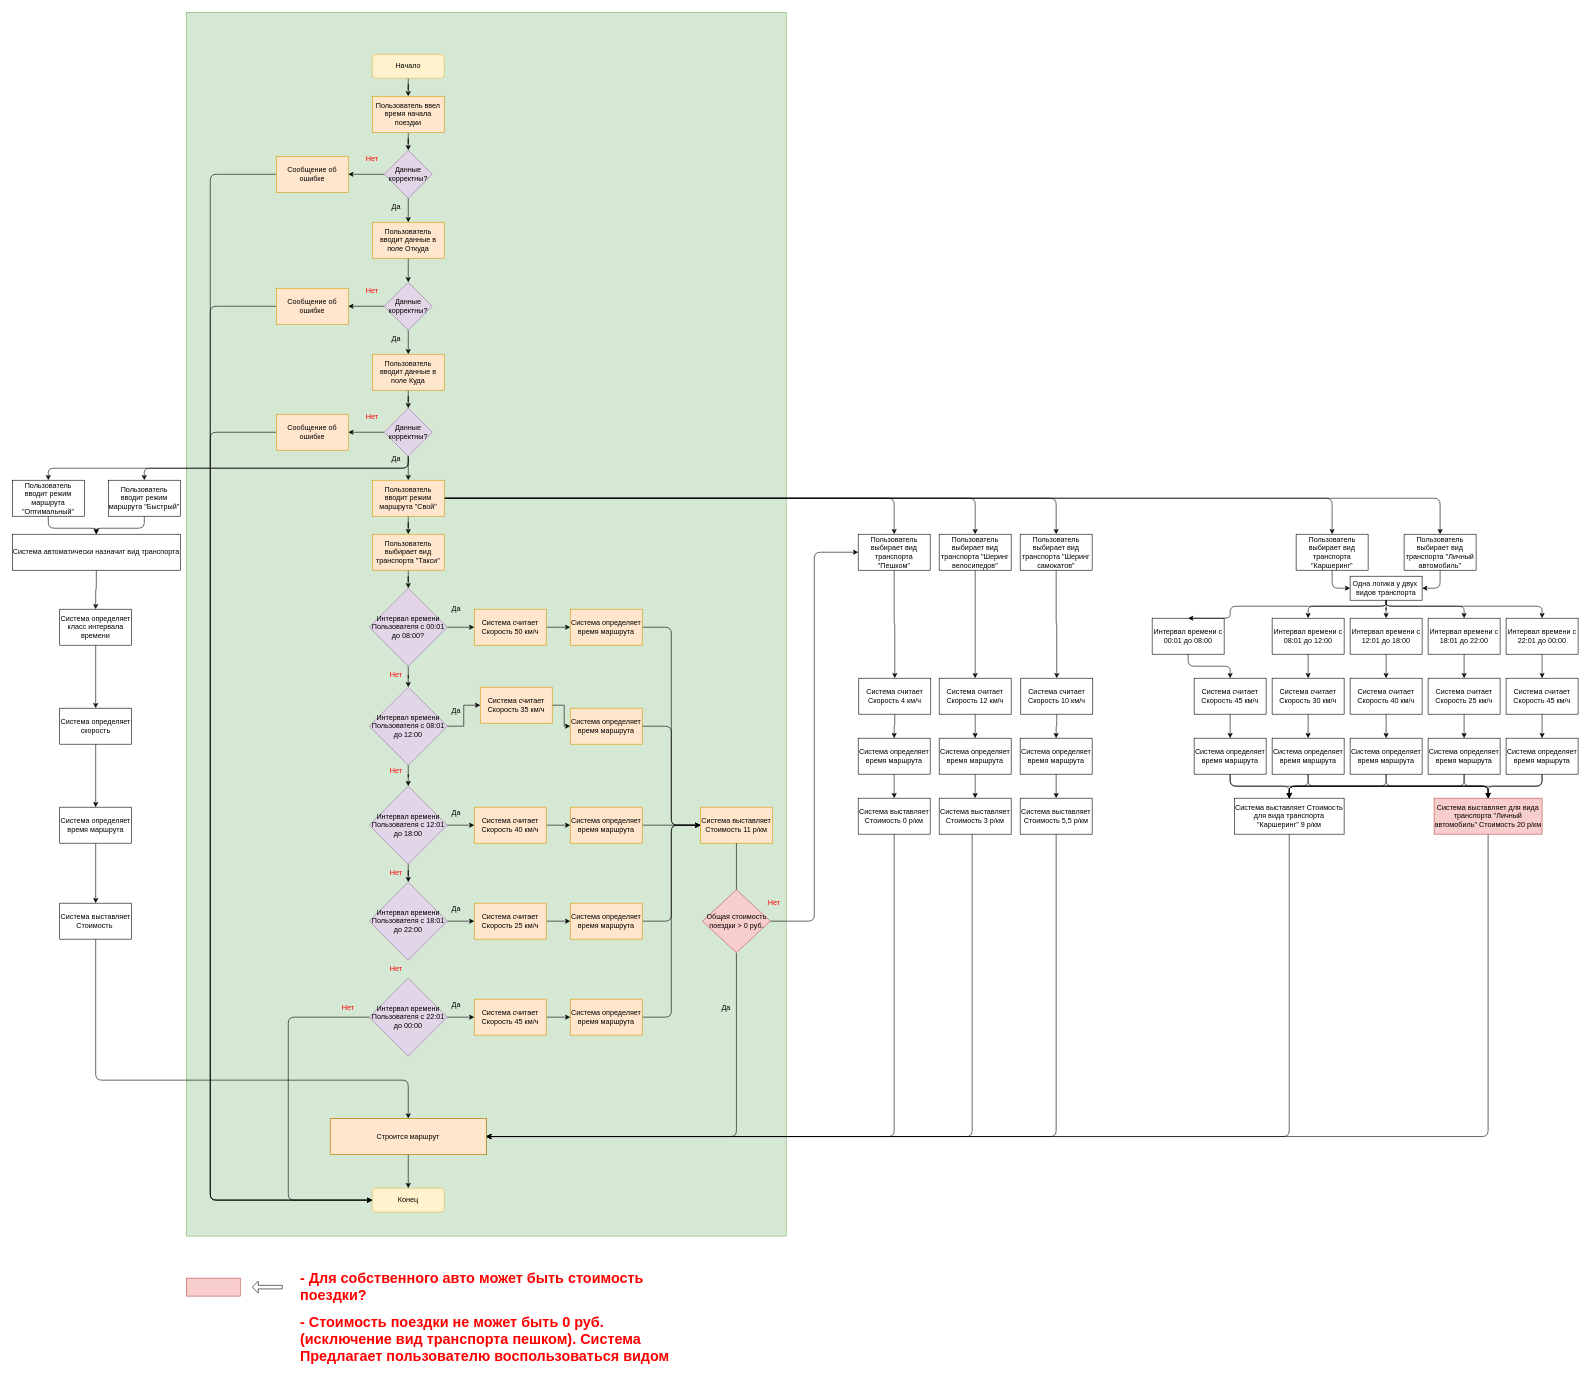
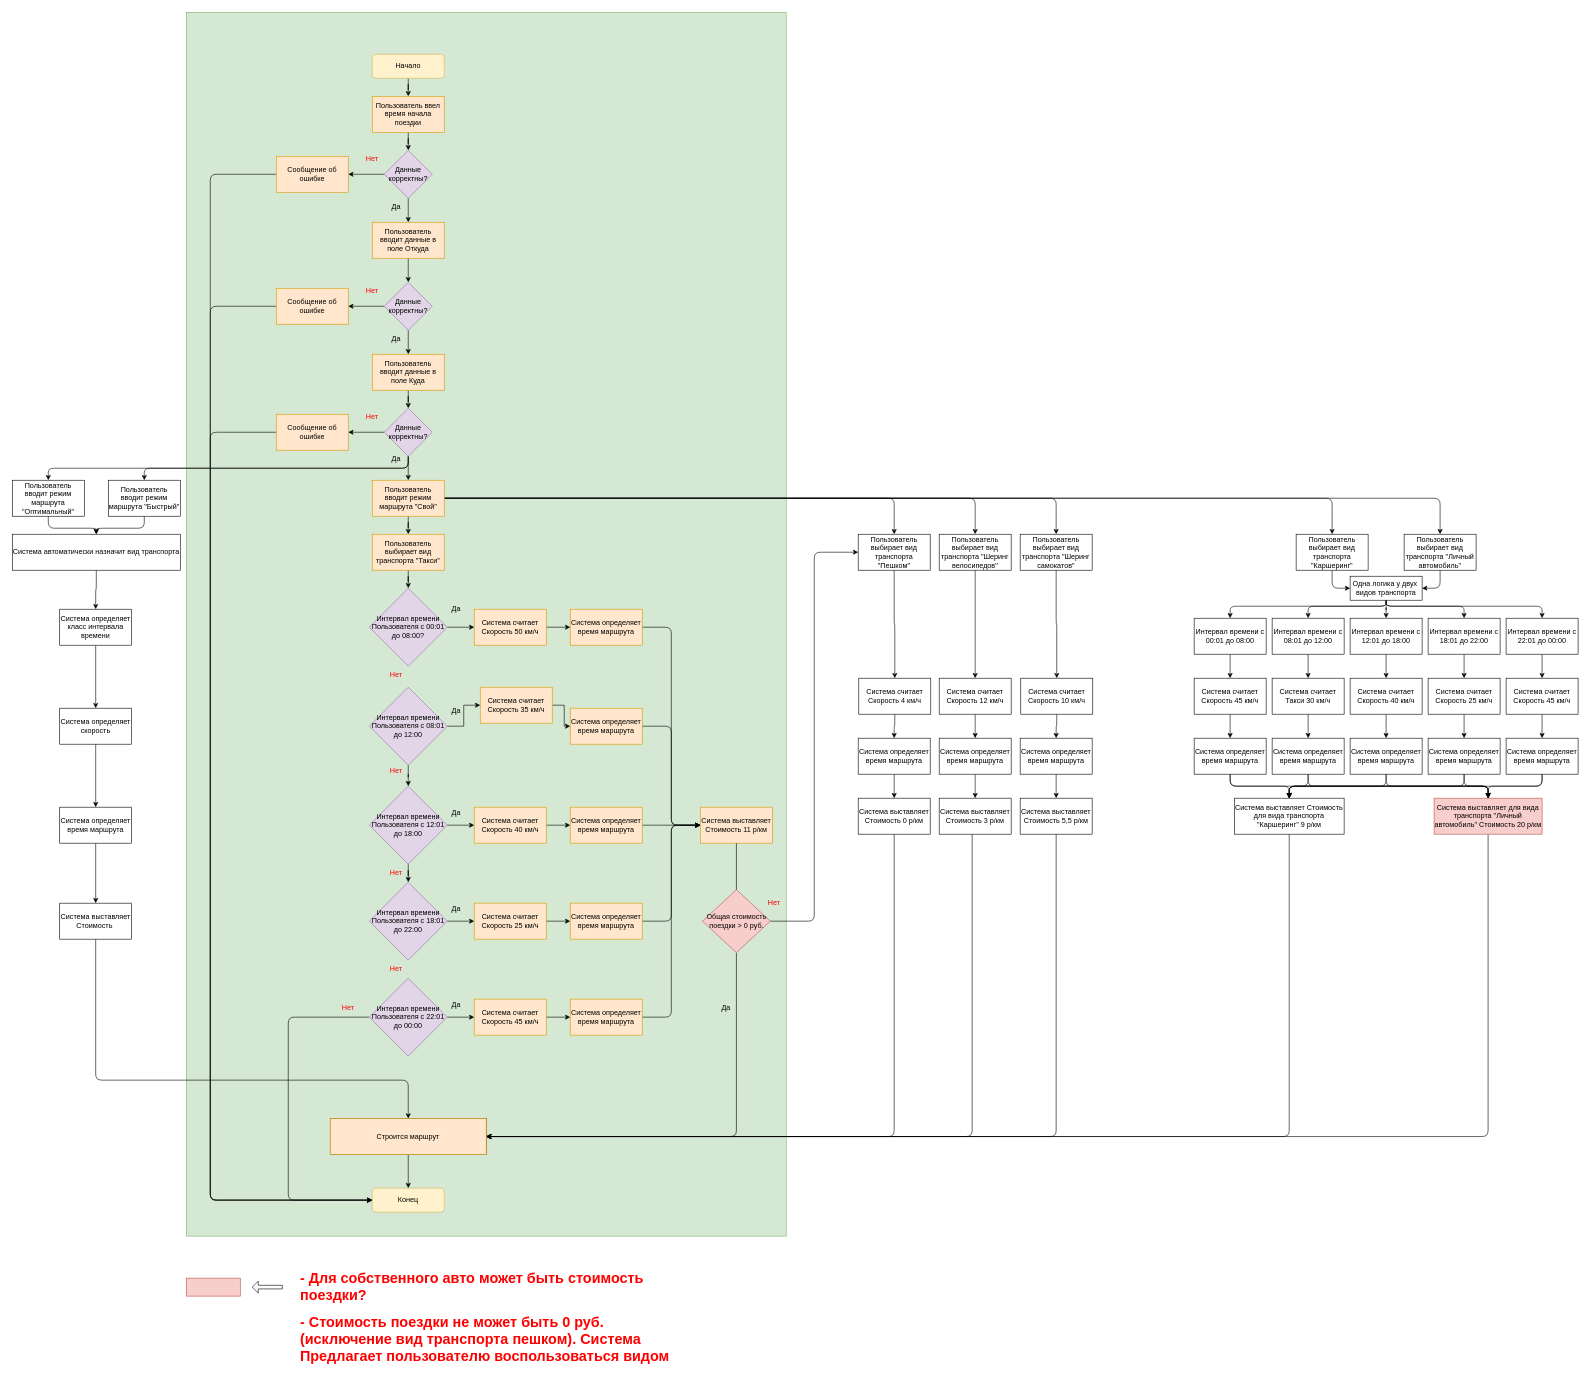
node "Интервал времени с 00:01 до 08:00": moved (1188, 636) -> (1230, 636)
edge "Интервал времени Пользователя с 00:01 до 08:00?" -> "Интервал времени Пользователя с 08:01 до 12:00": removed
node "Система считает Скорость 30 км/ч": label "Система считает Скорость 30 км/ч" -> "Система считает Такси 30 км/ч"
